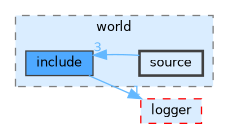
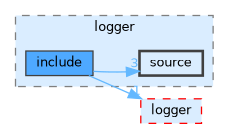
cluster "world": label "world" -> "logger"
edge "source" -> "include": reversed
